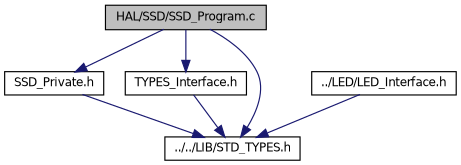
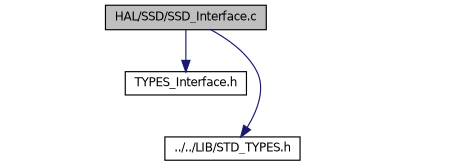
node "HAL/SSD/SSD_Program.c": label "HAL/SSD/SSD_Program.c" -> "HAL/SSD/SSD_Interface.c"
node "SSD_Private.h": removed
node "../LED/LED_Interface.h": removed
edge "TYPES_Interface.h" -> "../../LIB/STD_TYPES.h": removed
